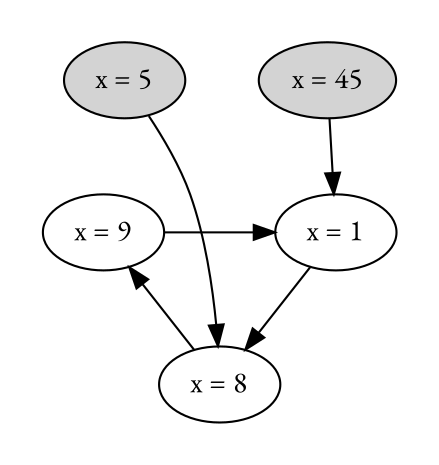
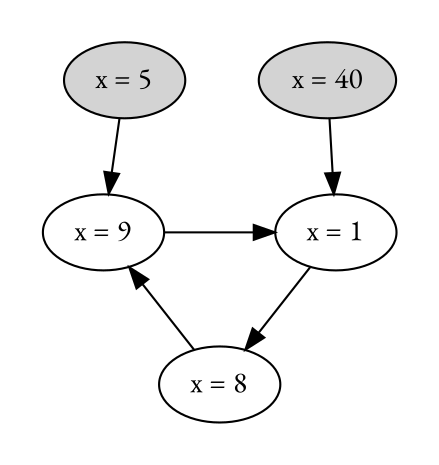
node "x = 45": label "x = 45" -> "x = 40"
edge "x = 5" -> "x = 8": now "x = 5" -> "x = 9"
